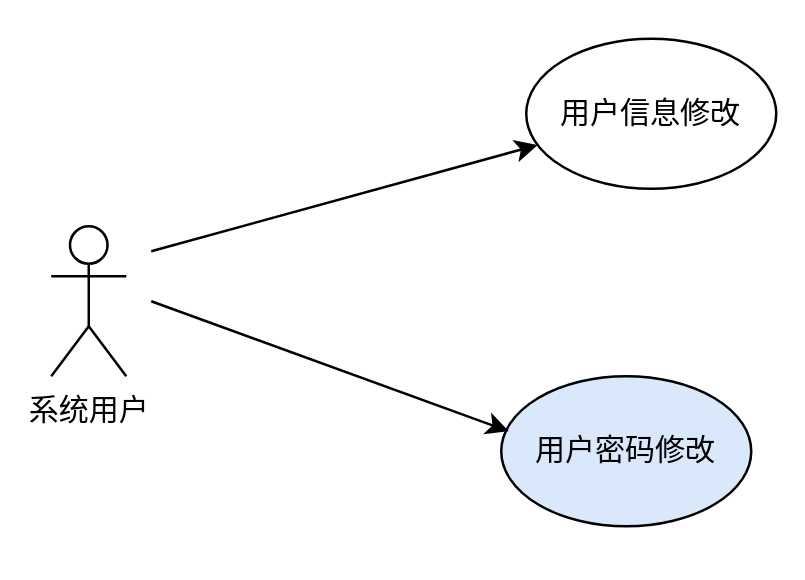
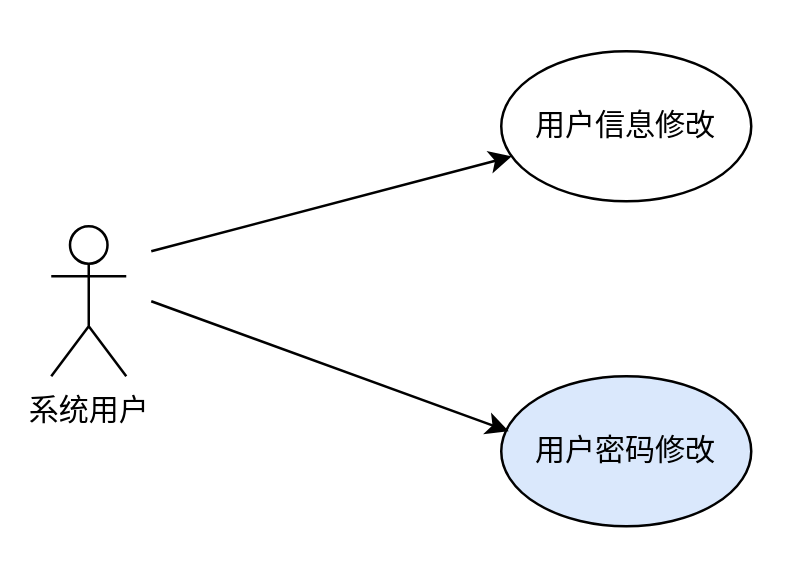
node "用户信息修改": moved (651, 114) -> (626, 126)
